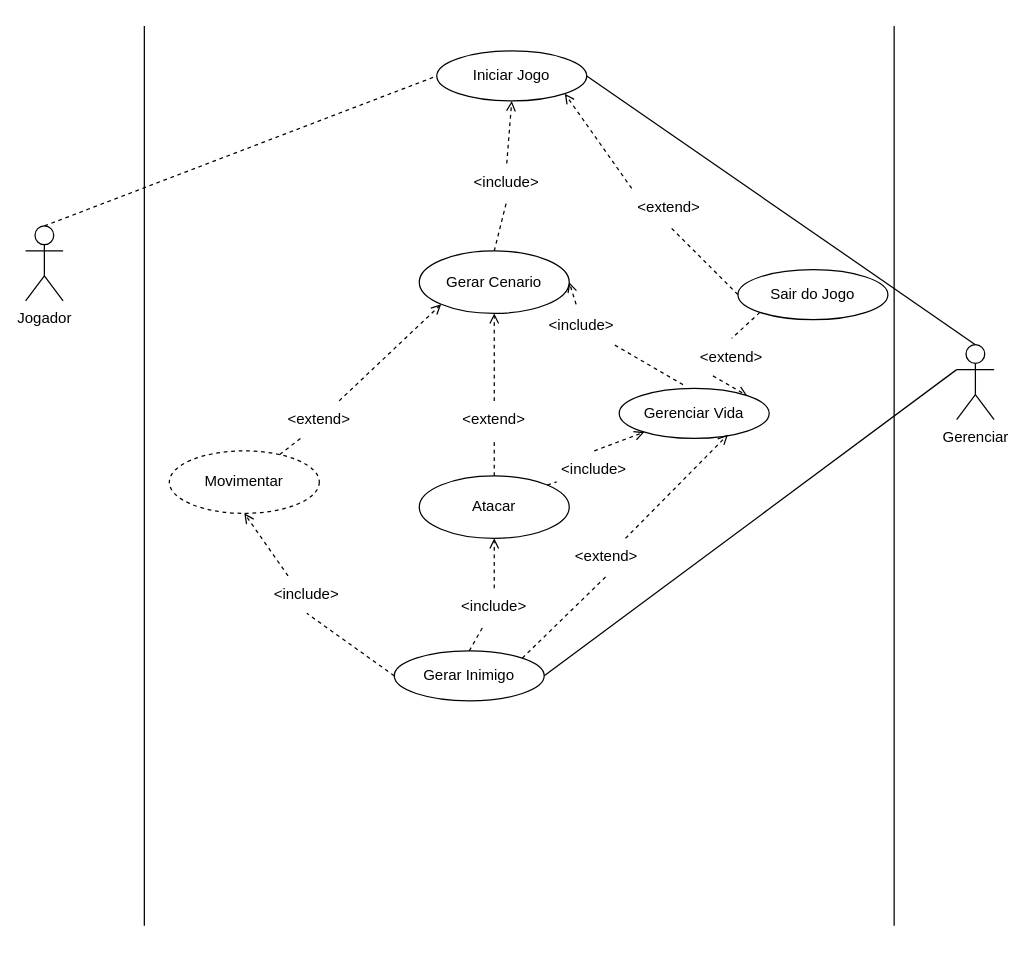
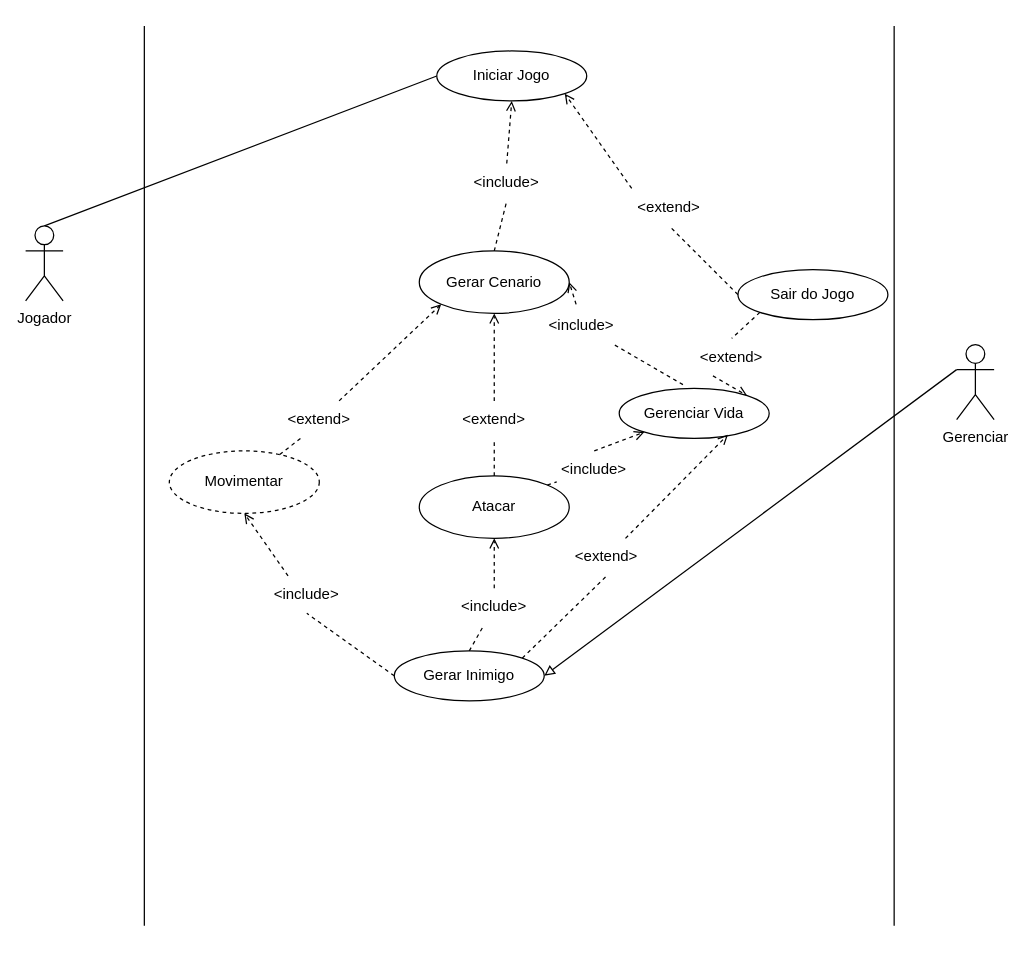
edge "Iniciar Jogo" -- "Jogador": style dashed -> solid
edge "Iniciar Jogo" -- "Gerenciar": removed
edge "Gerenciar" -- "Gerar Inimigo": arrowhead none -> block
